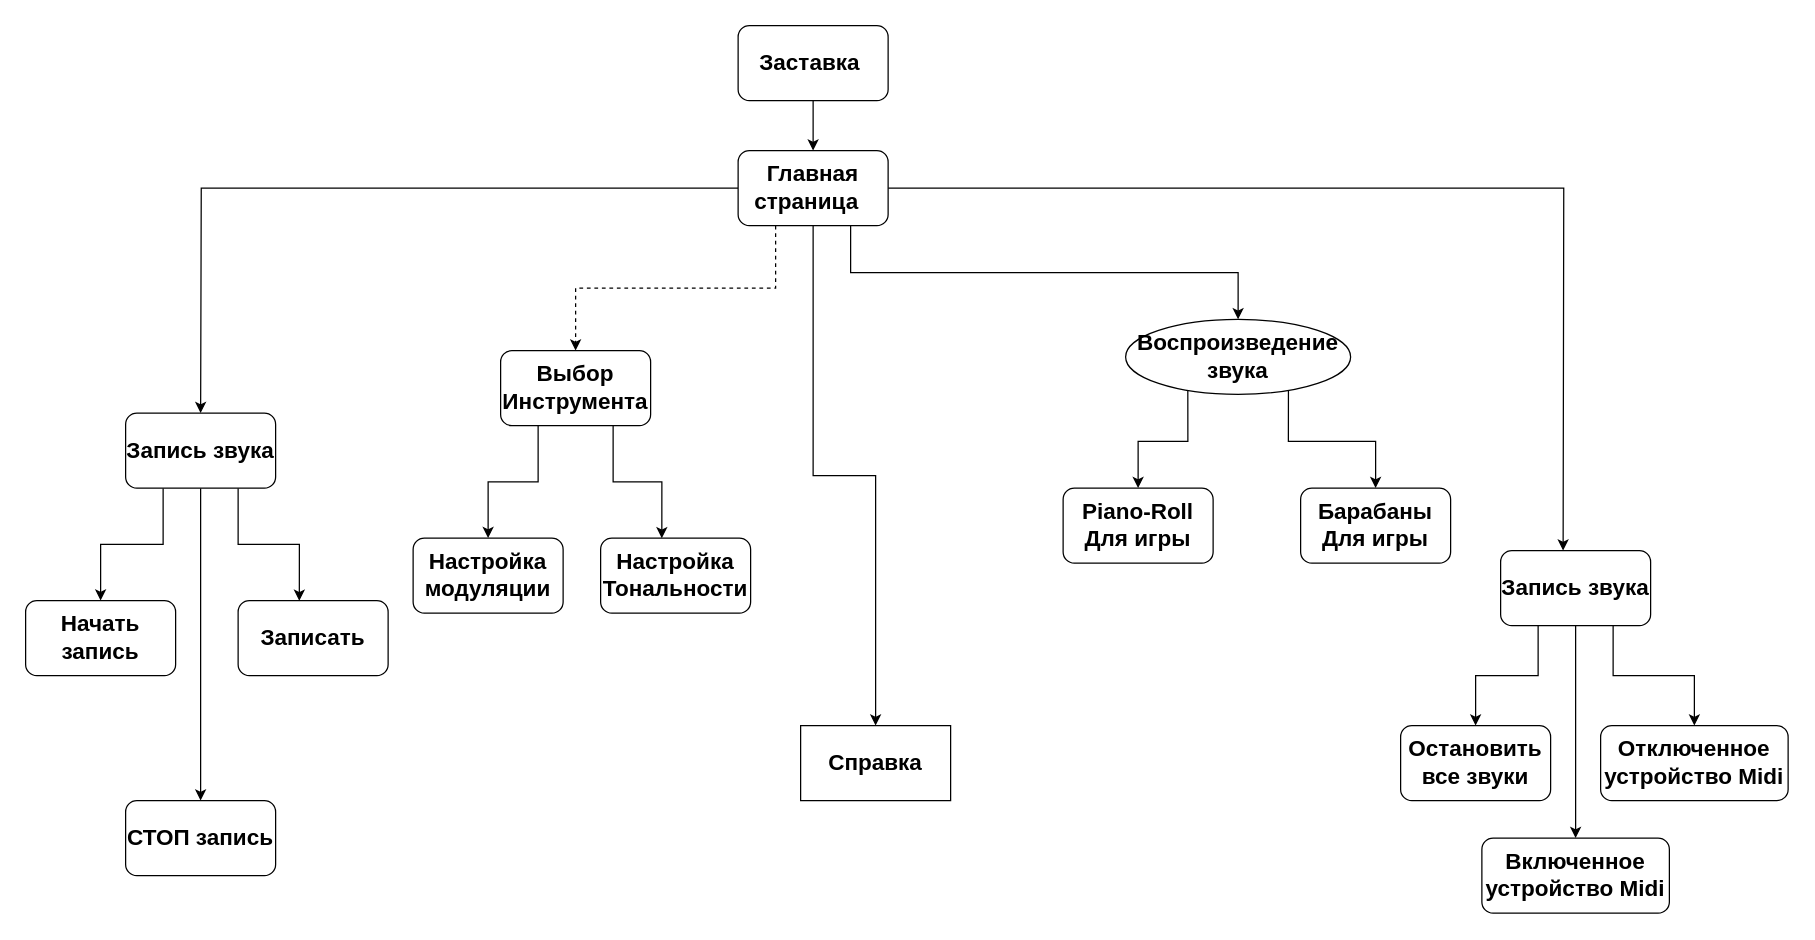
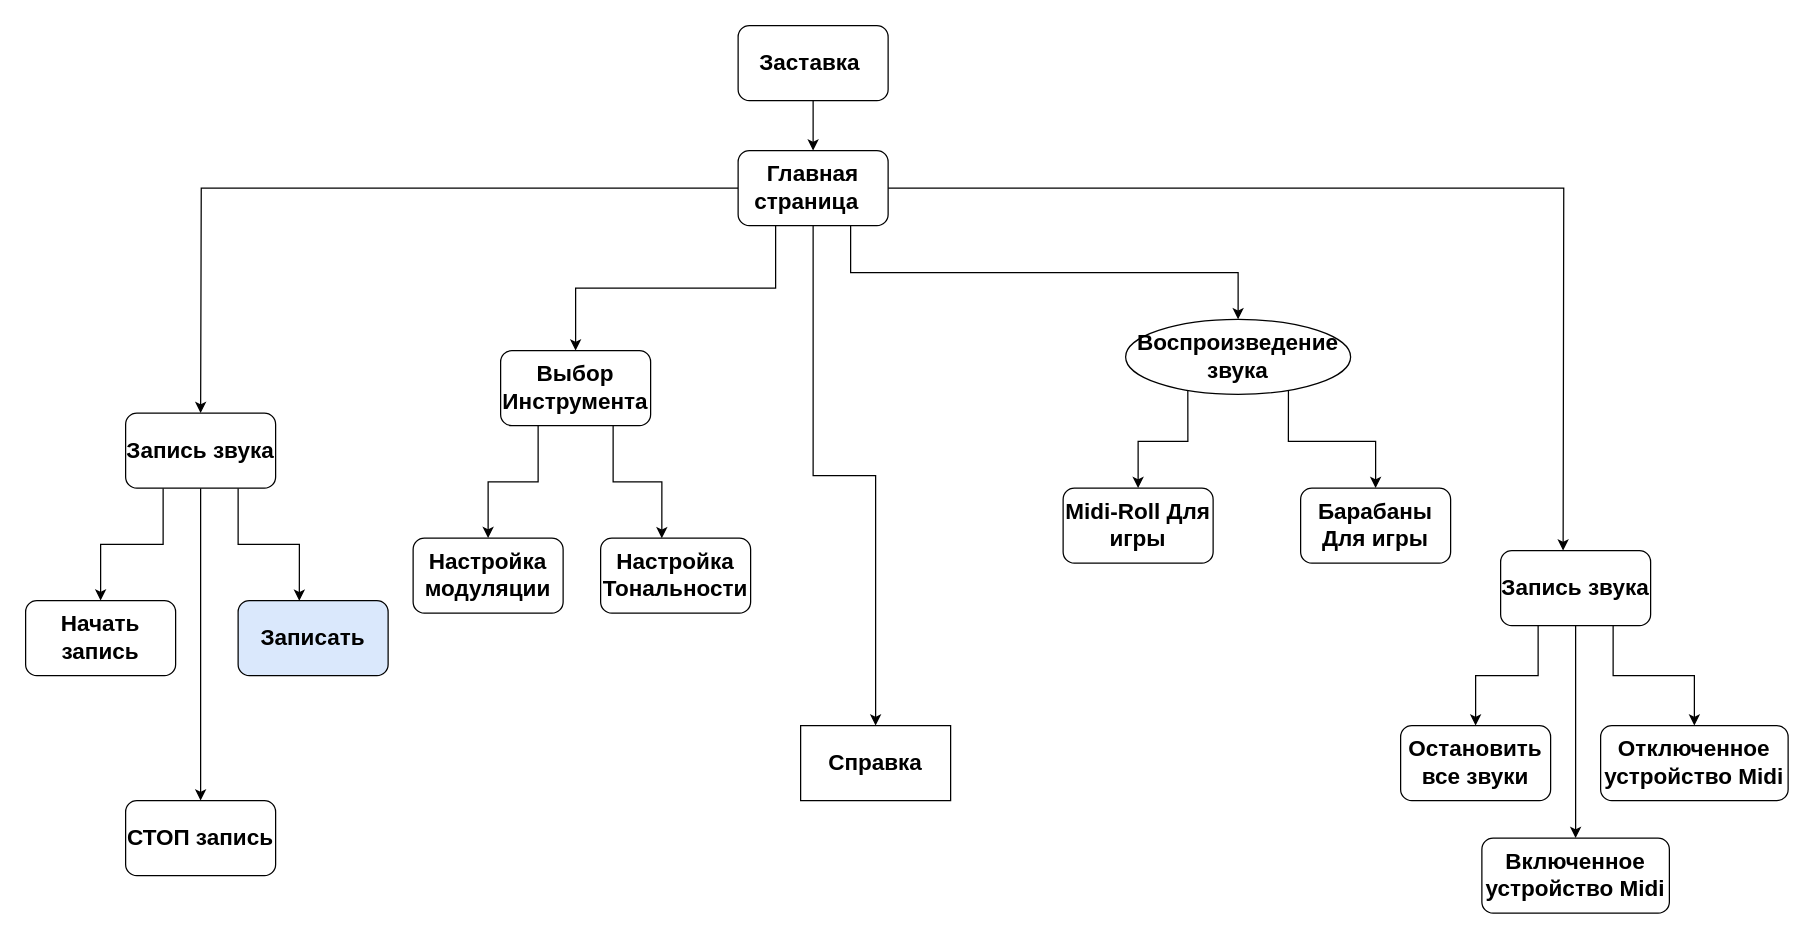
edge "Главная страница" -> "Выбор Инструмента": style dashed -> solid
node "Piano-Roll Для игры": label "Piano-Roll Для игры" -> "Midi-Roll Для игры"
node "Записать": fillcolor #ffffff -> #dae8fc
